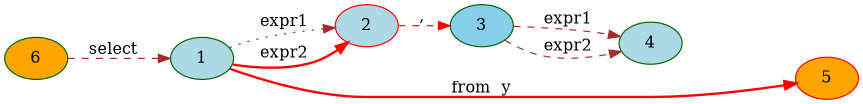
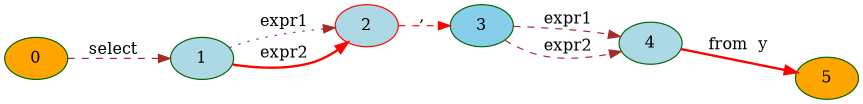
node "6": label "6" -> "0"
node "5": color red -> darkgreen
edge "1" -> "5": now "4" -> "5"
